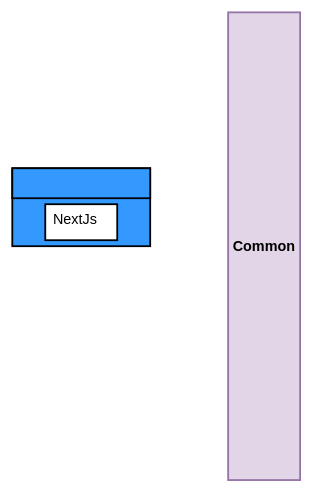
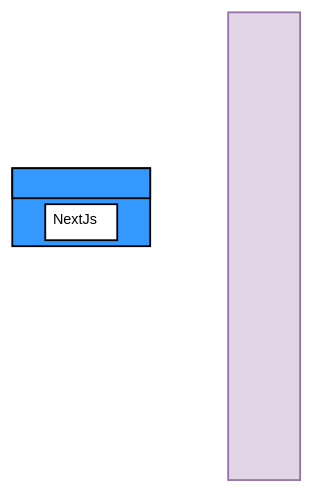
node "Common": removed
